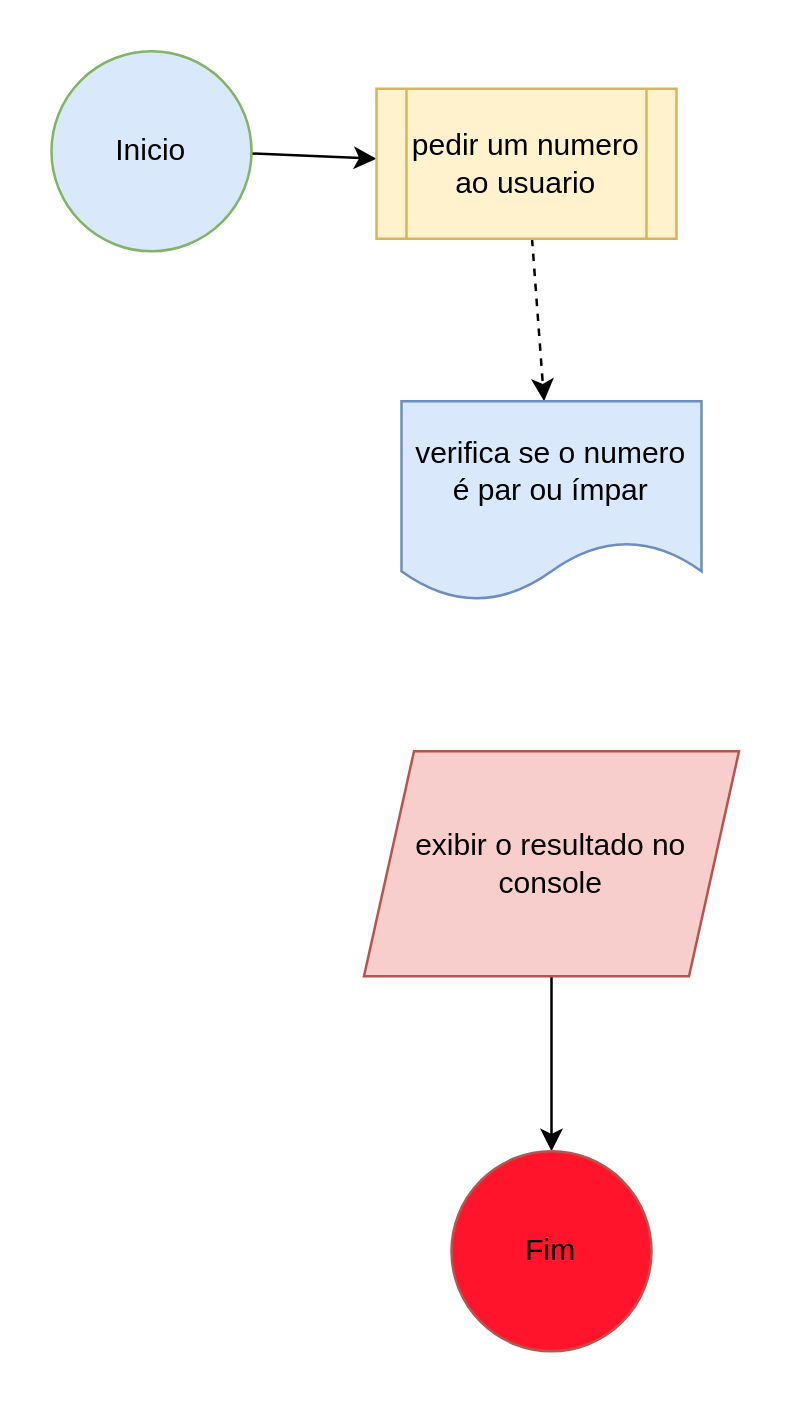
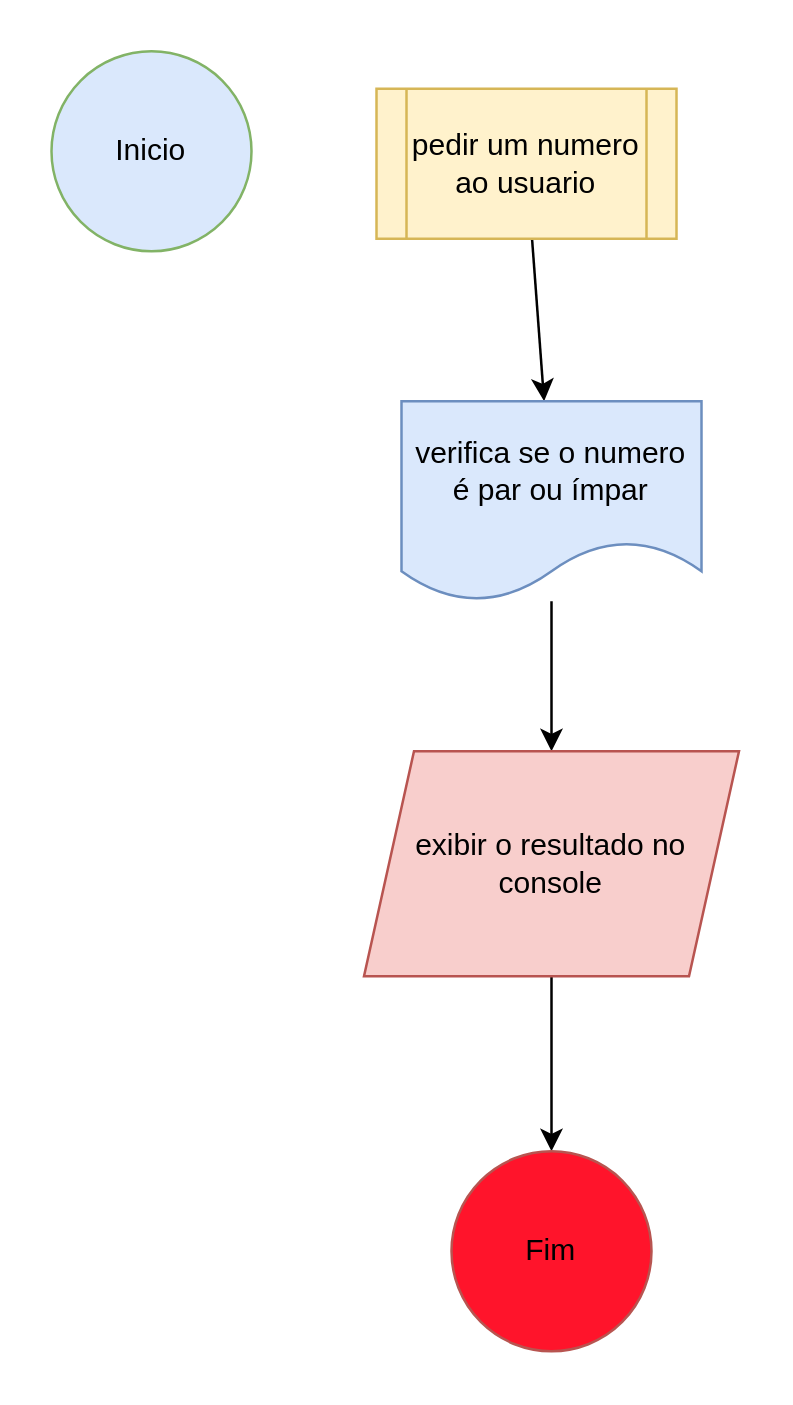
edge "Inicio" -> "pedir um numero ao usuario": removed
edge "pedir um numero ao usuario" -> "verifica se o numero é par ou ímpar": style dashed -> solid
edge "verifica se o numero é par ou ímpar" -> "exibir o resultado no console": added
